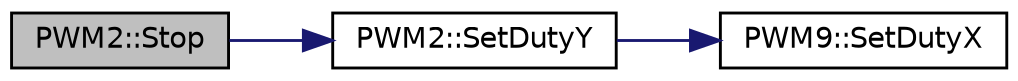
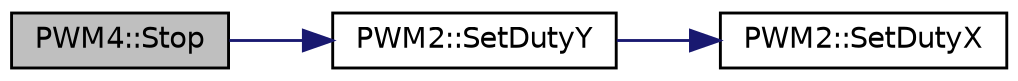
node "PWM2::Stop": label "PWM2::Stop" -> "PWM4::Stop"
node "PWM9::SetDutyX": label "PWM9::SetDutyX" -> "PWM2::SetDutyX"
